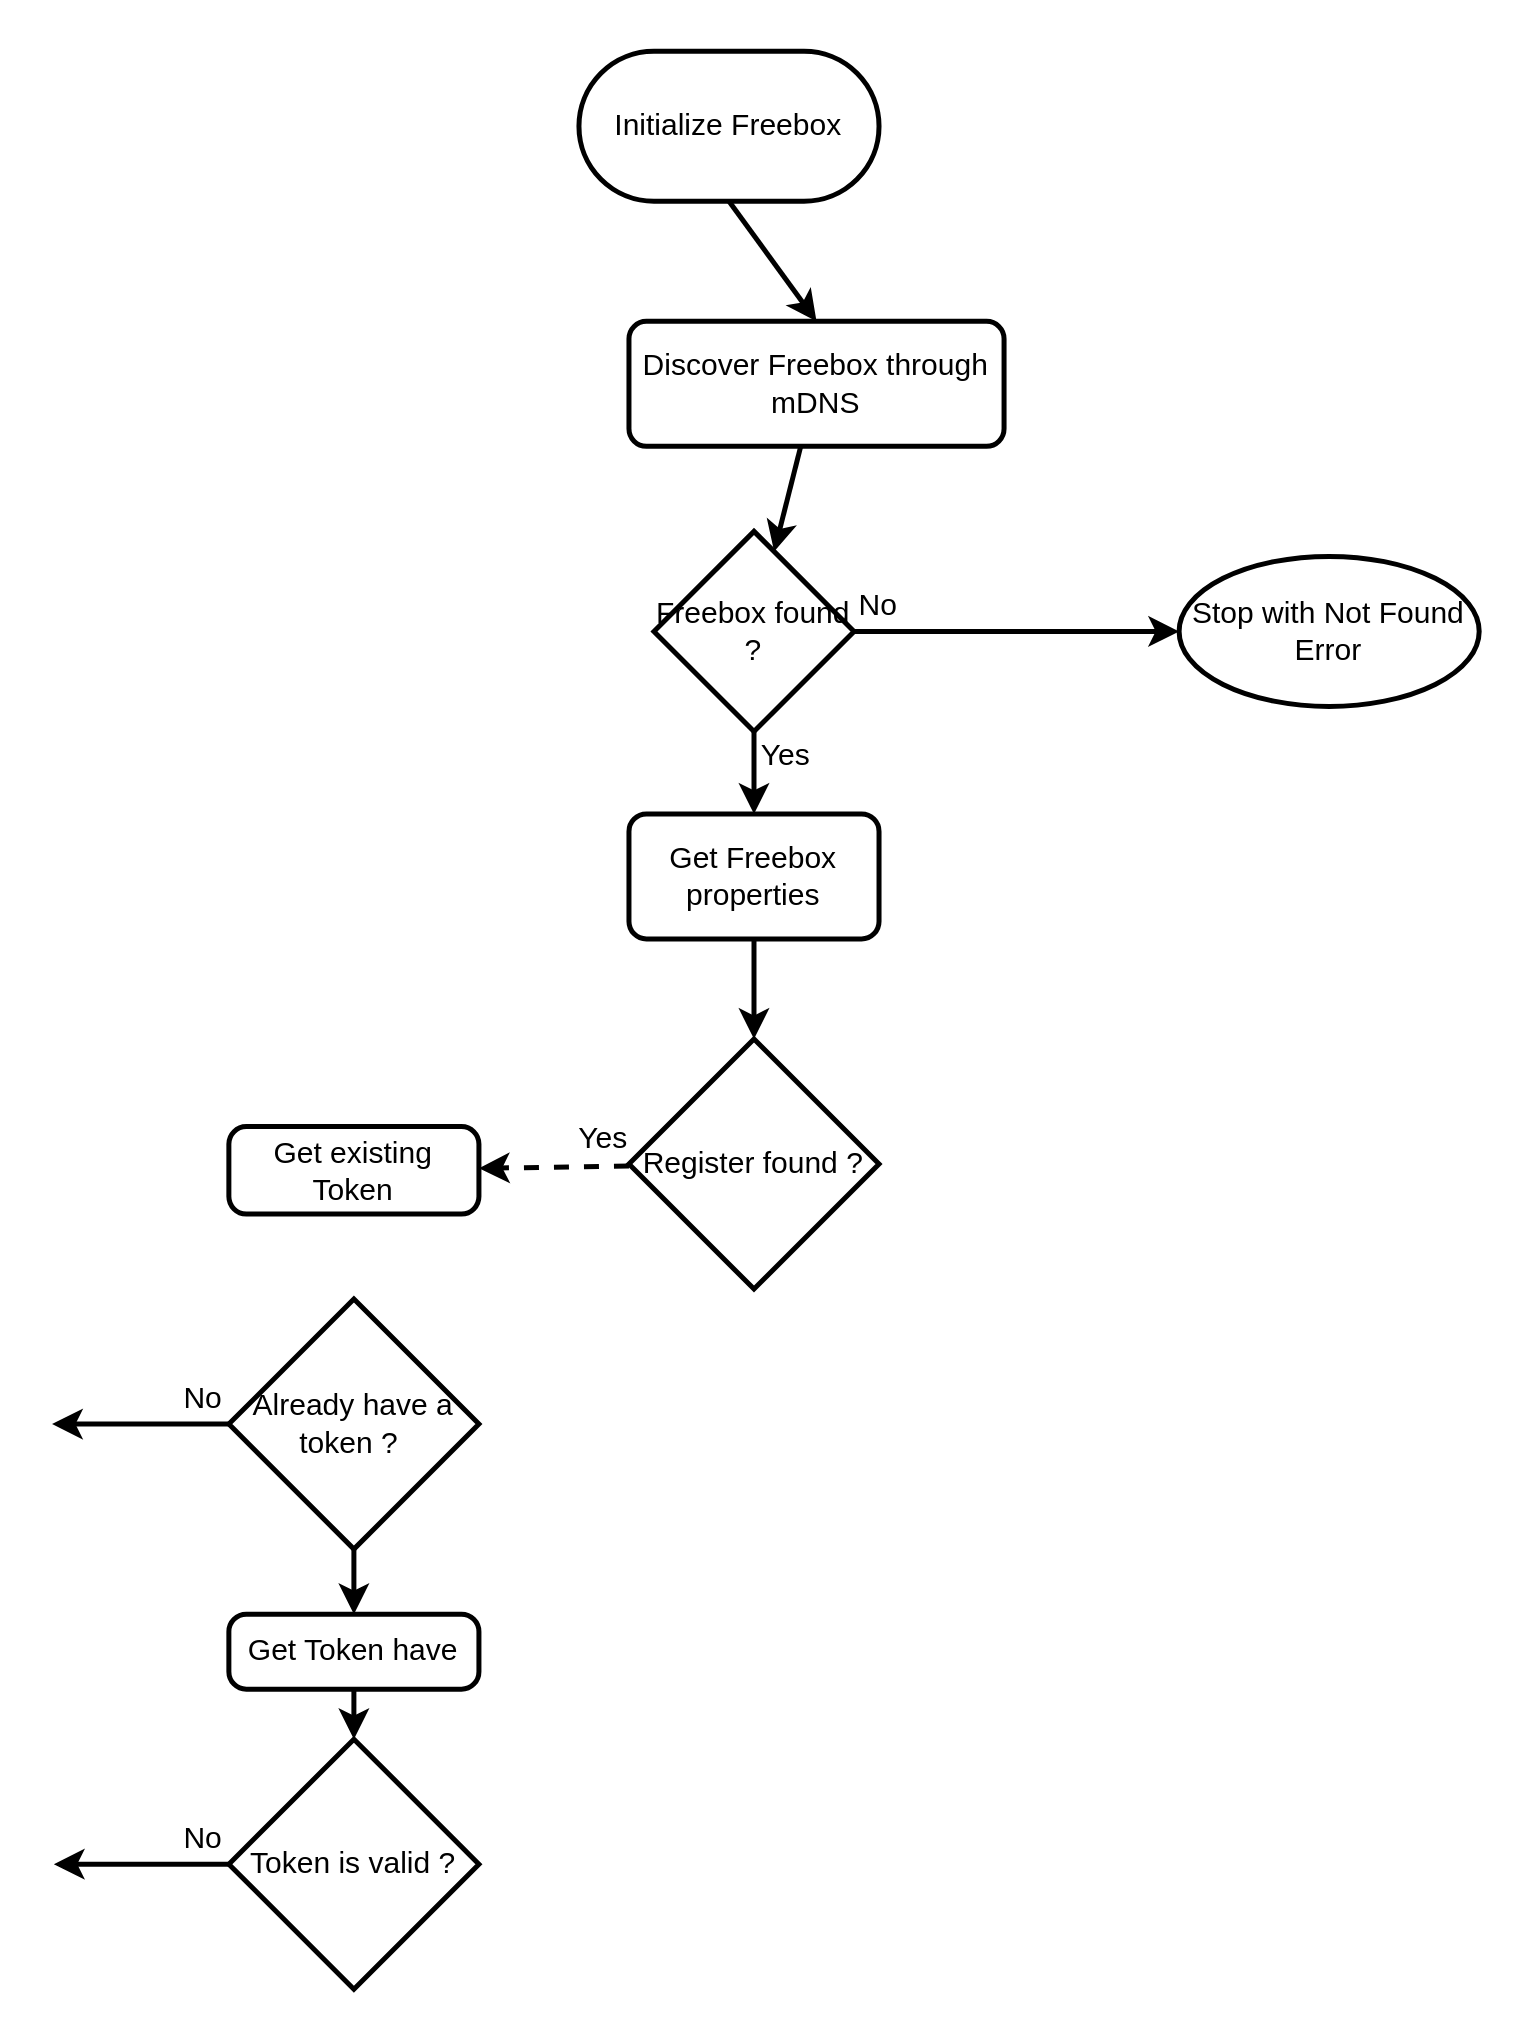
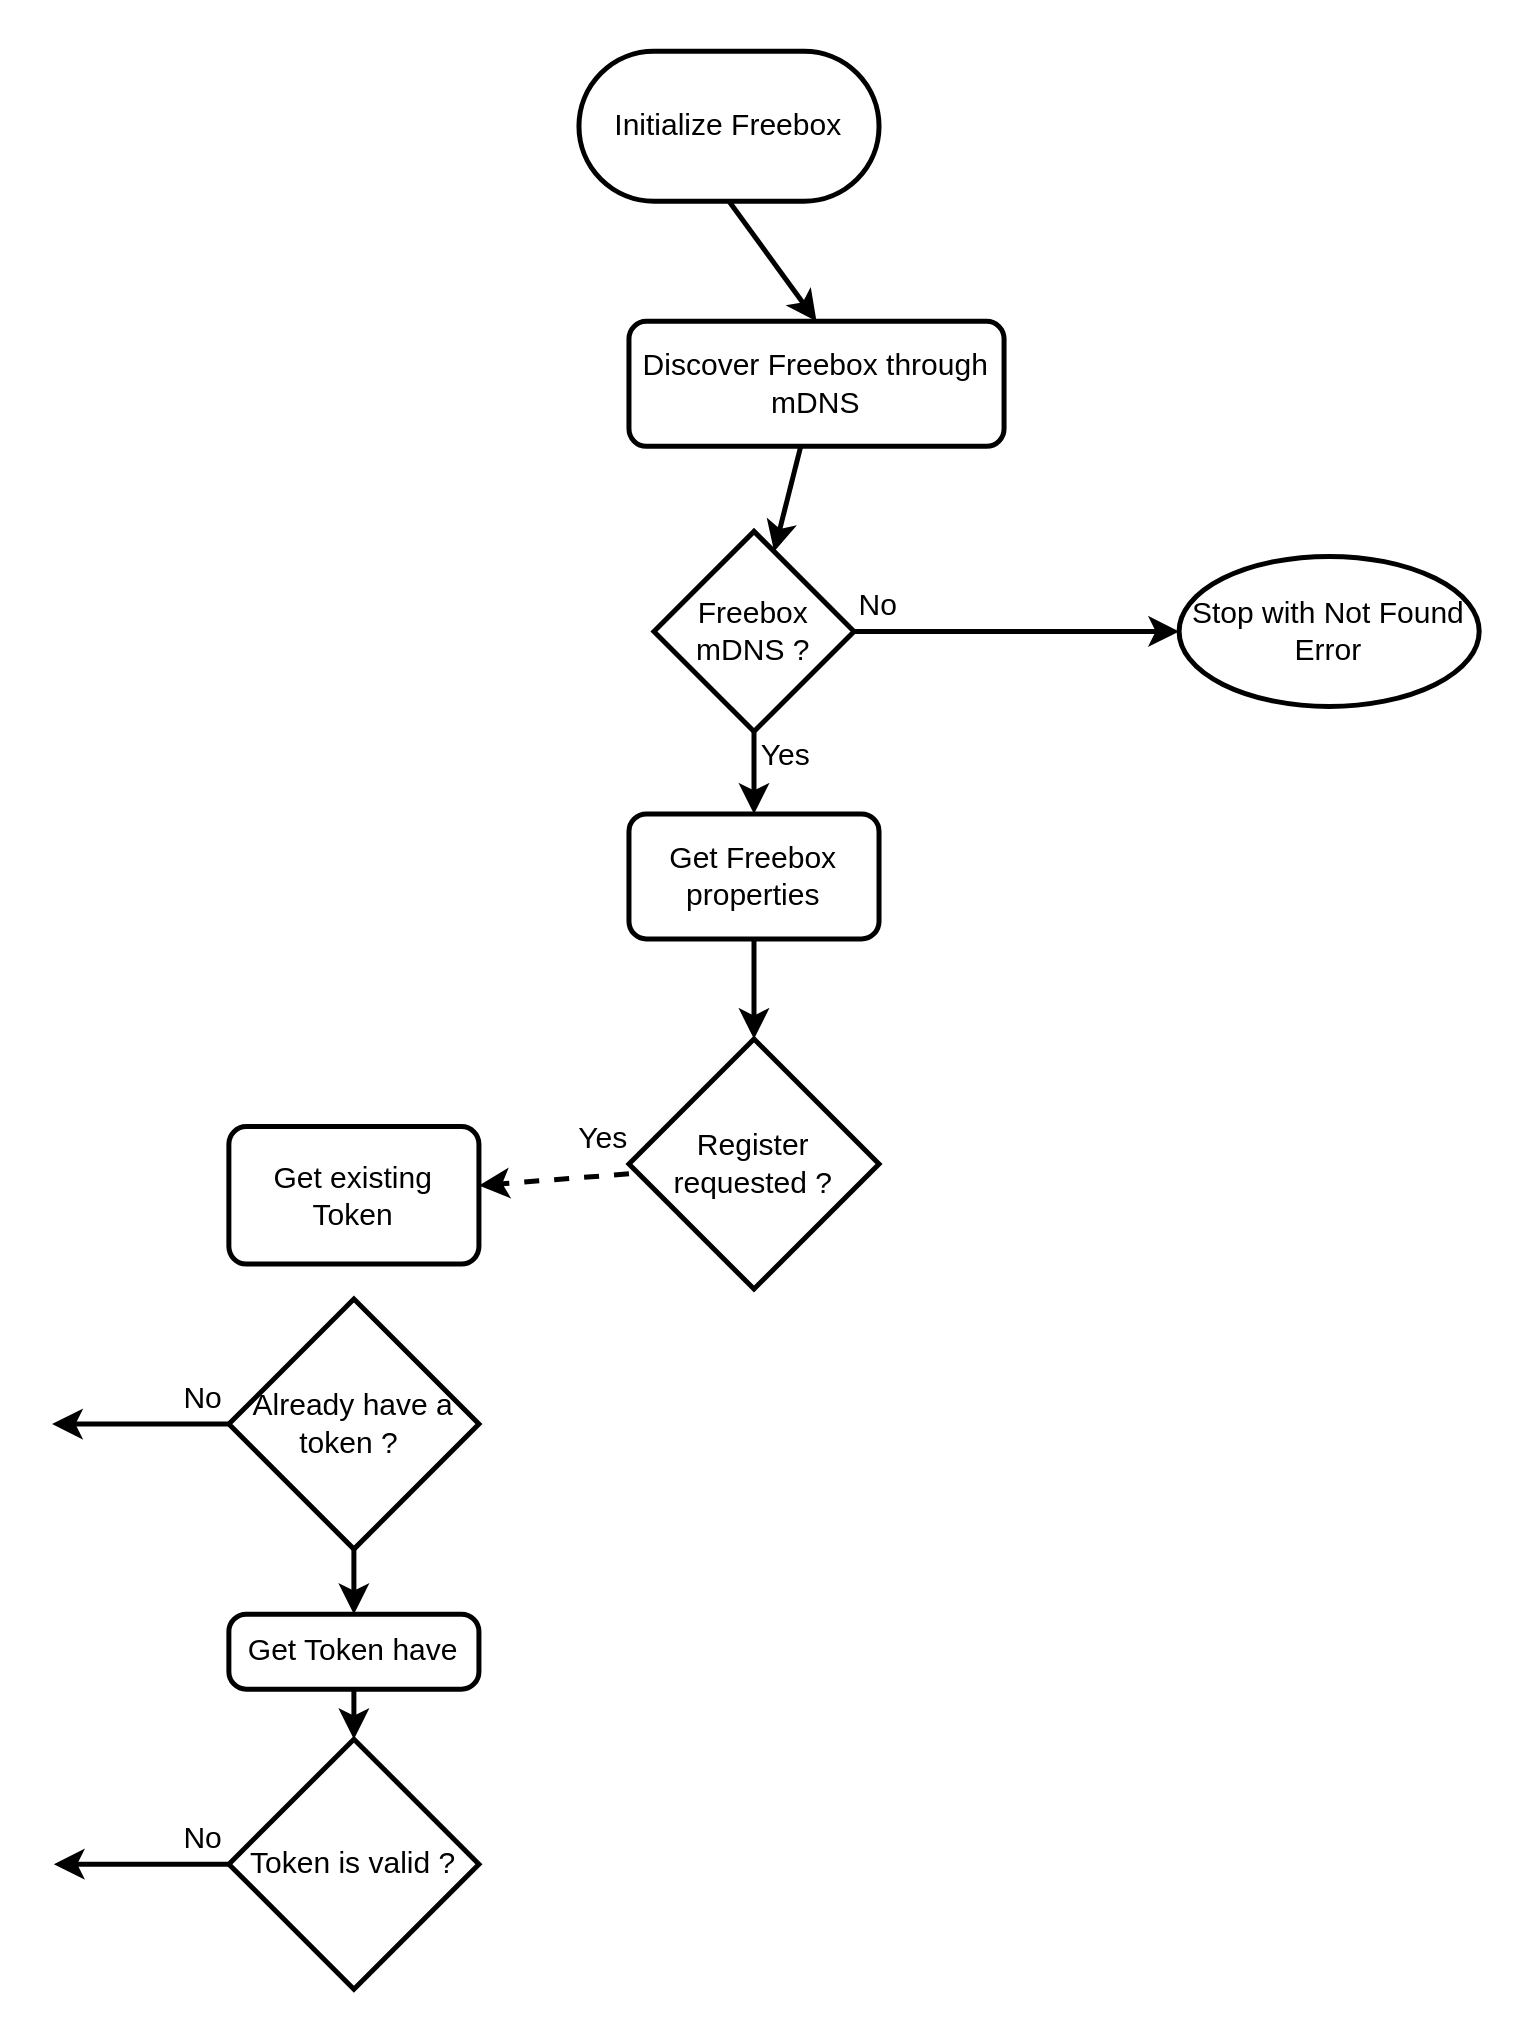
node "Freebox found ?": label "Freebox found ?" -> "Freebox mDNS ?"
node "Register found ?": label "Register found ?" -> "Register requested ?"
node "Get existing Token": size 250x88 -> 250x138
